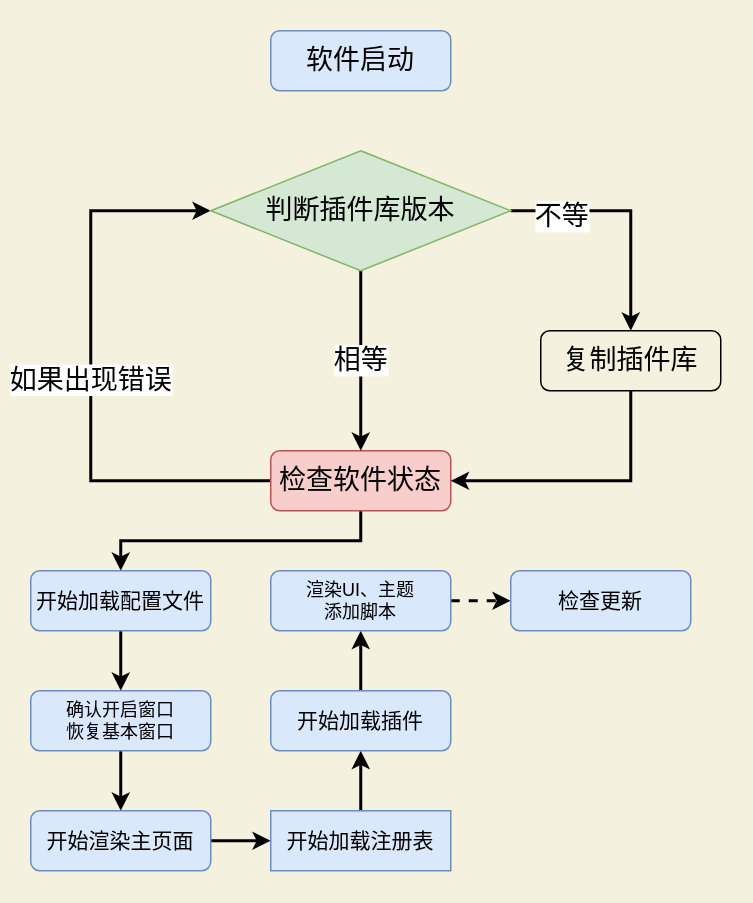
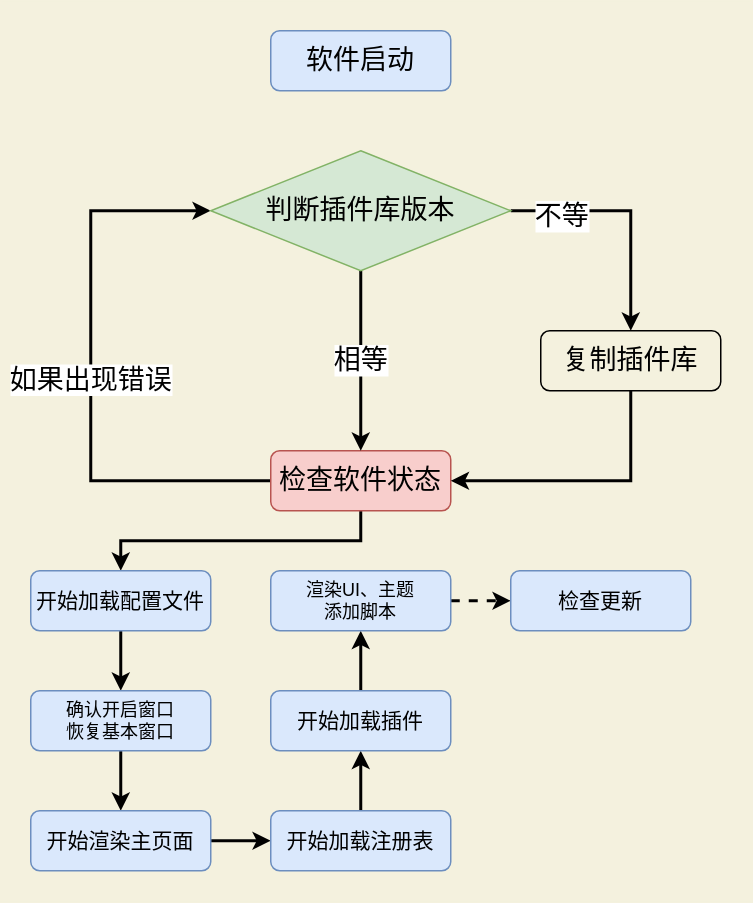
node "开始加载注册表": shape rectangle -> rounded rectangle
